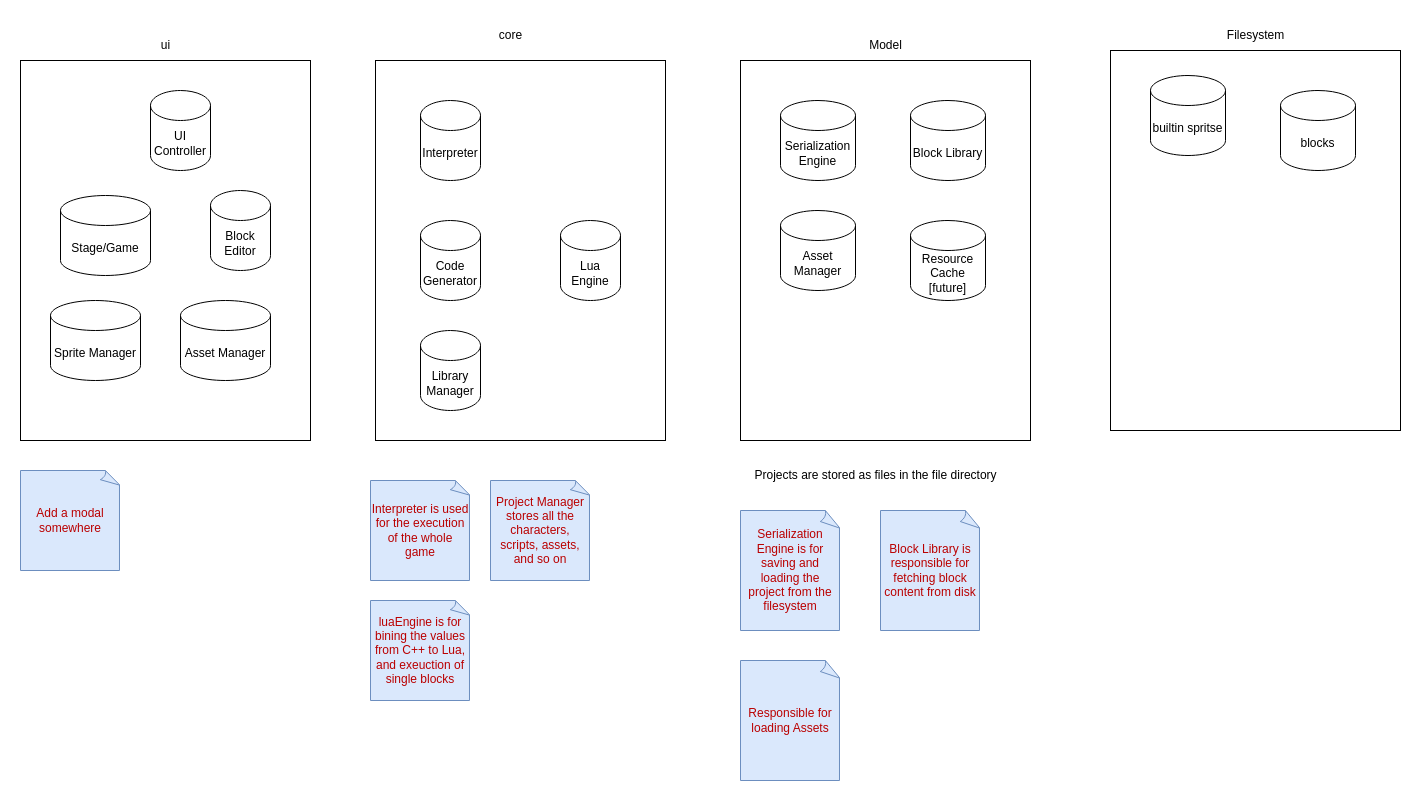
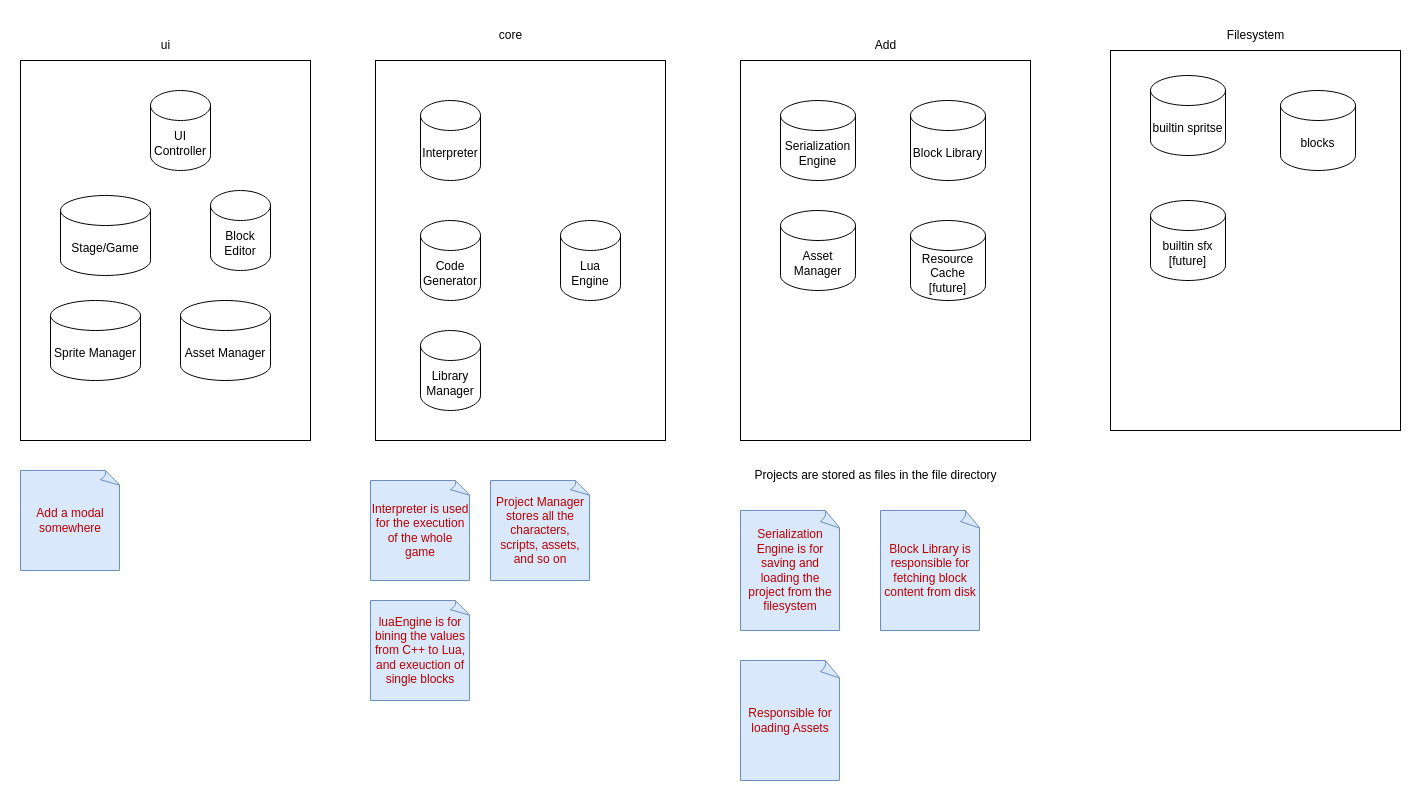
node "Model": label "Model" -> "Add"
node "builtin sfx [future]": added
